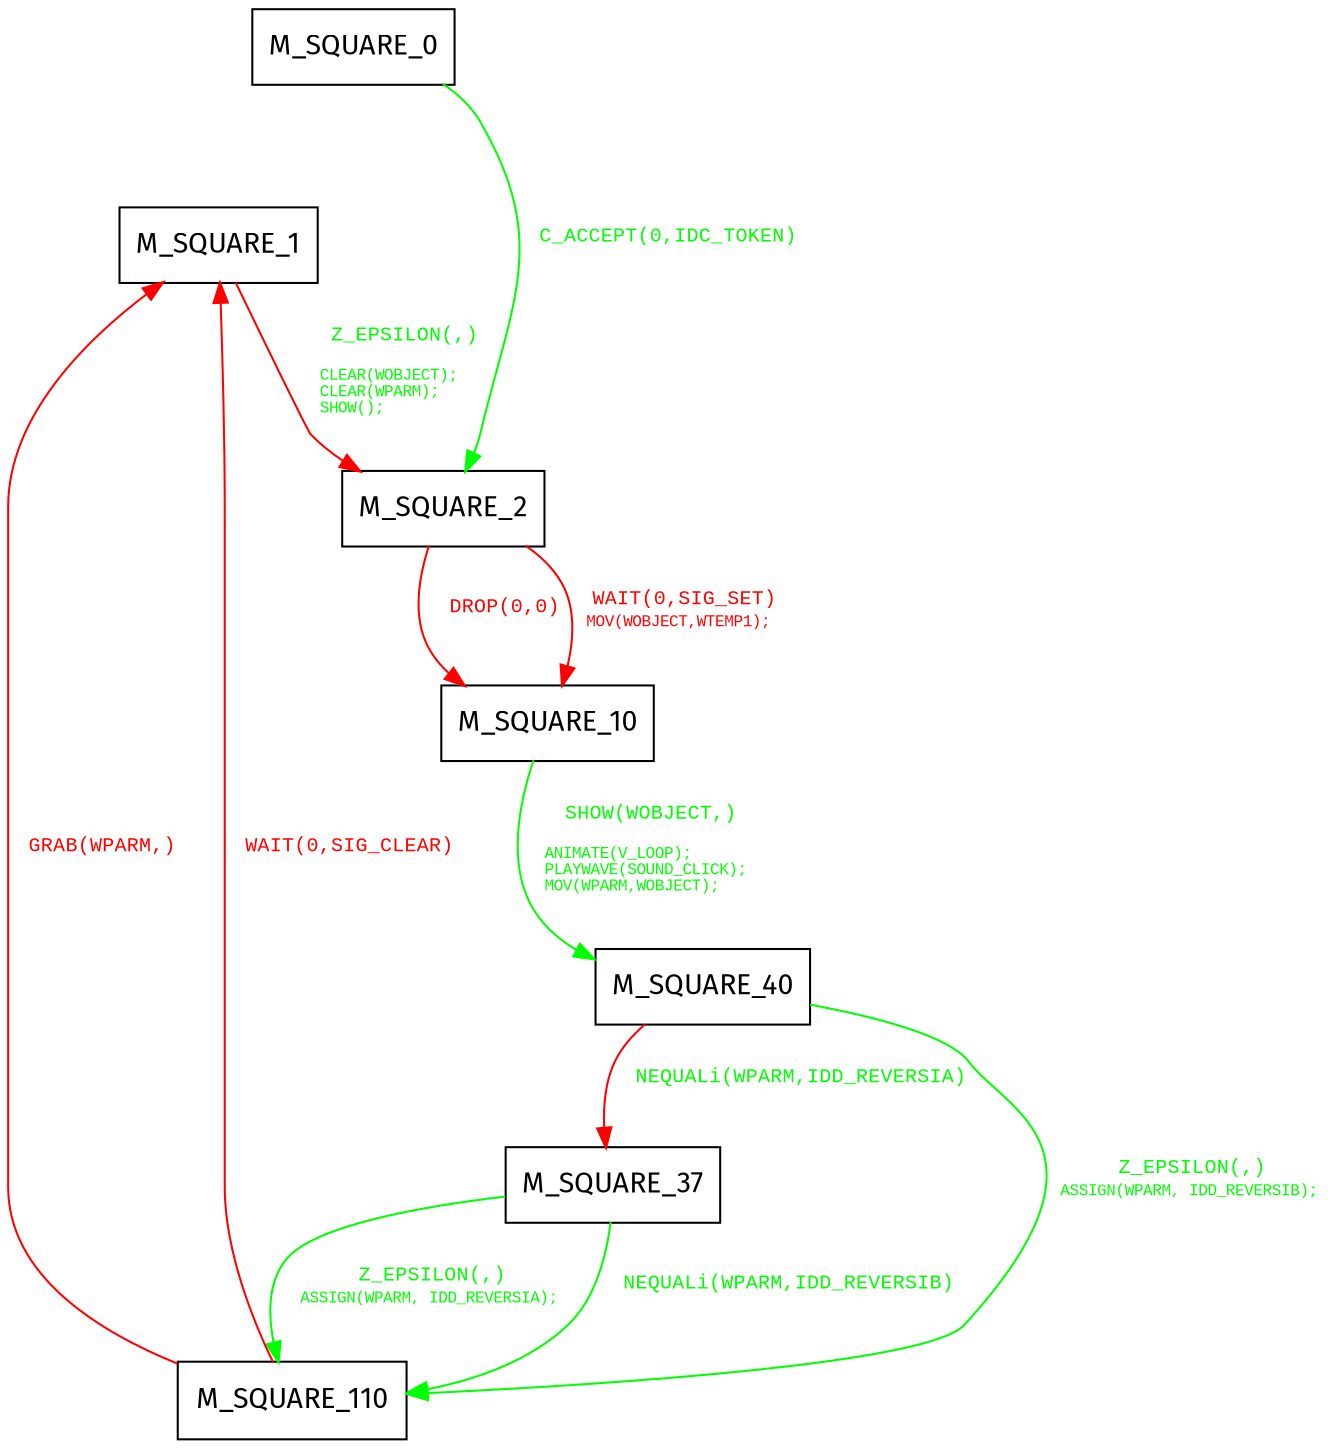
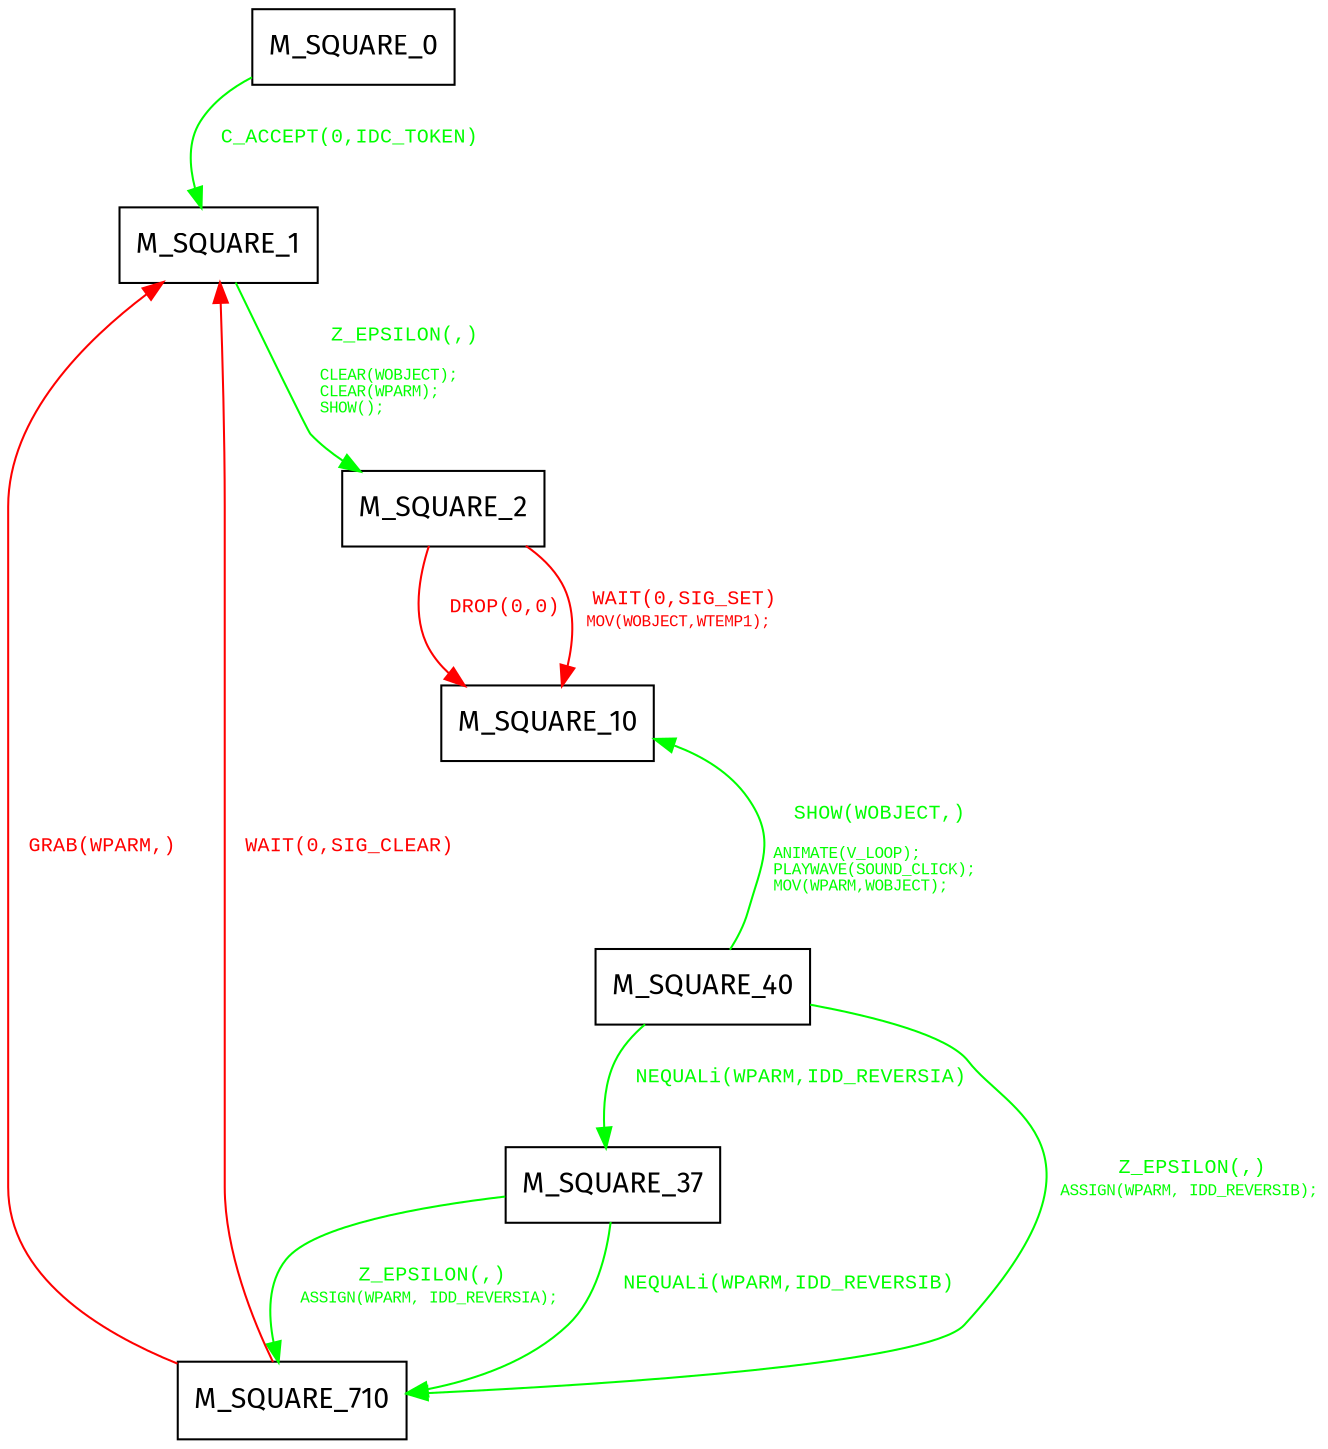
edge "M_SQUARE_0" -> "M_SQUARE_2": now "M_SQUARE_0" -> "M_SQUARE_1"
edge "M_SQUARE_1" -> "M_SQUARE_2": color red -> green
edge "M_SQUARE_10" -> "M_SQUARE_40": reversed
edge "M_SQUARE_40" -> "M_SQUARE_37": color red -> green
node "M_SQUARE_110": label "M_SQUARE_110" -> "M_SQUARE_710"
